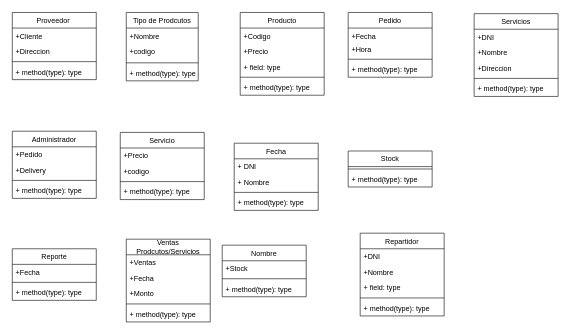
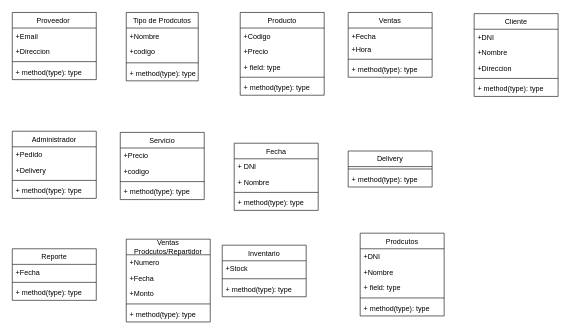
node "Pedido": label "Pedido" -> "Ventas"
node "Servicios": label "Servicios" -> "Cliente"
node "+Cliente": label "+Cliente" -> "+Email"
node "Stock": label "Stock" -> "Delivery"
node "Repartidor": label "Repartidor" -> "Prodcutos"
node "Ventas Prodcutos/Servicios": label "Ventas Prodcutos/Servicios" -> "Ventas Prodcutos/Repartidor"
node "Nombre": label "Nombre" -> "Inventario"
node "+Ventas": label "+Ventas" -> "+Numero"
